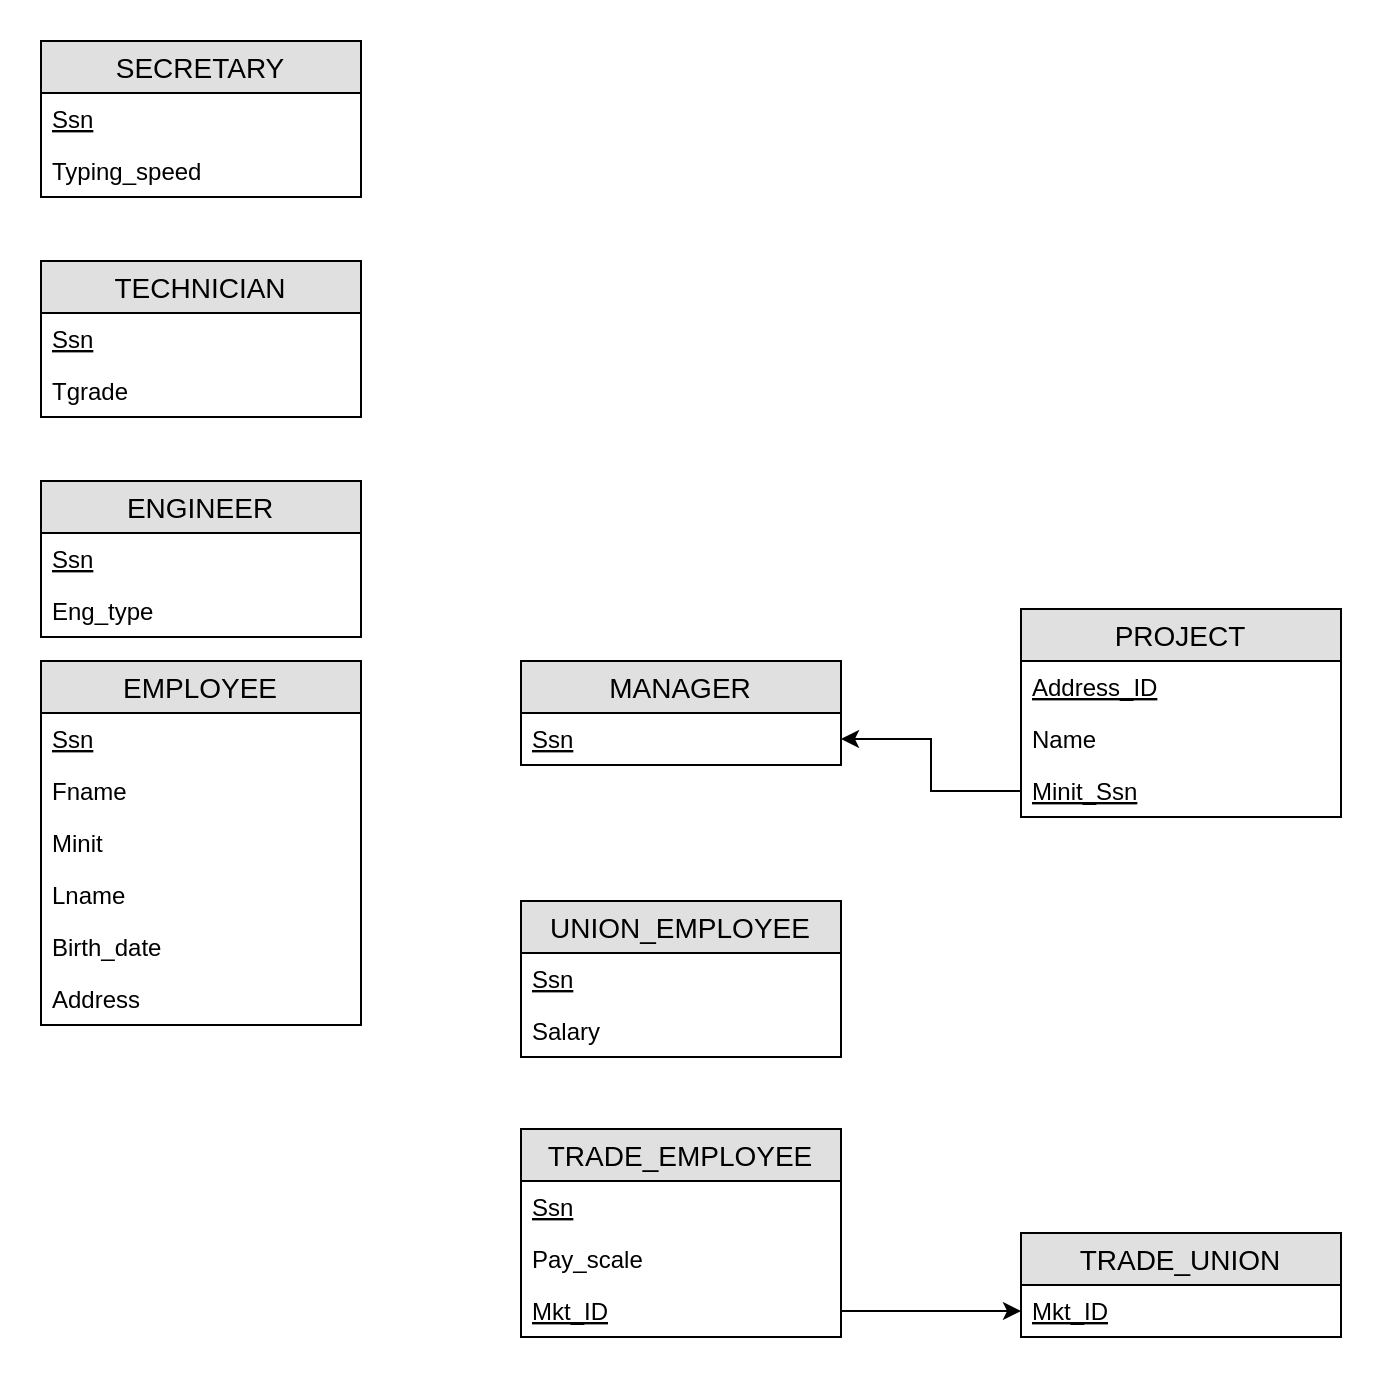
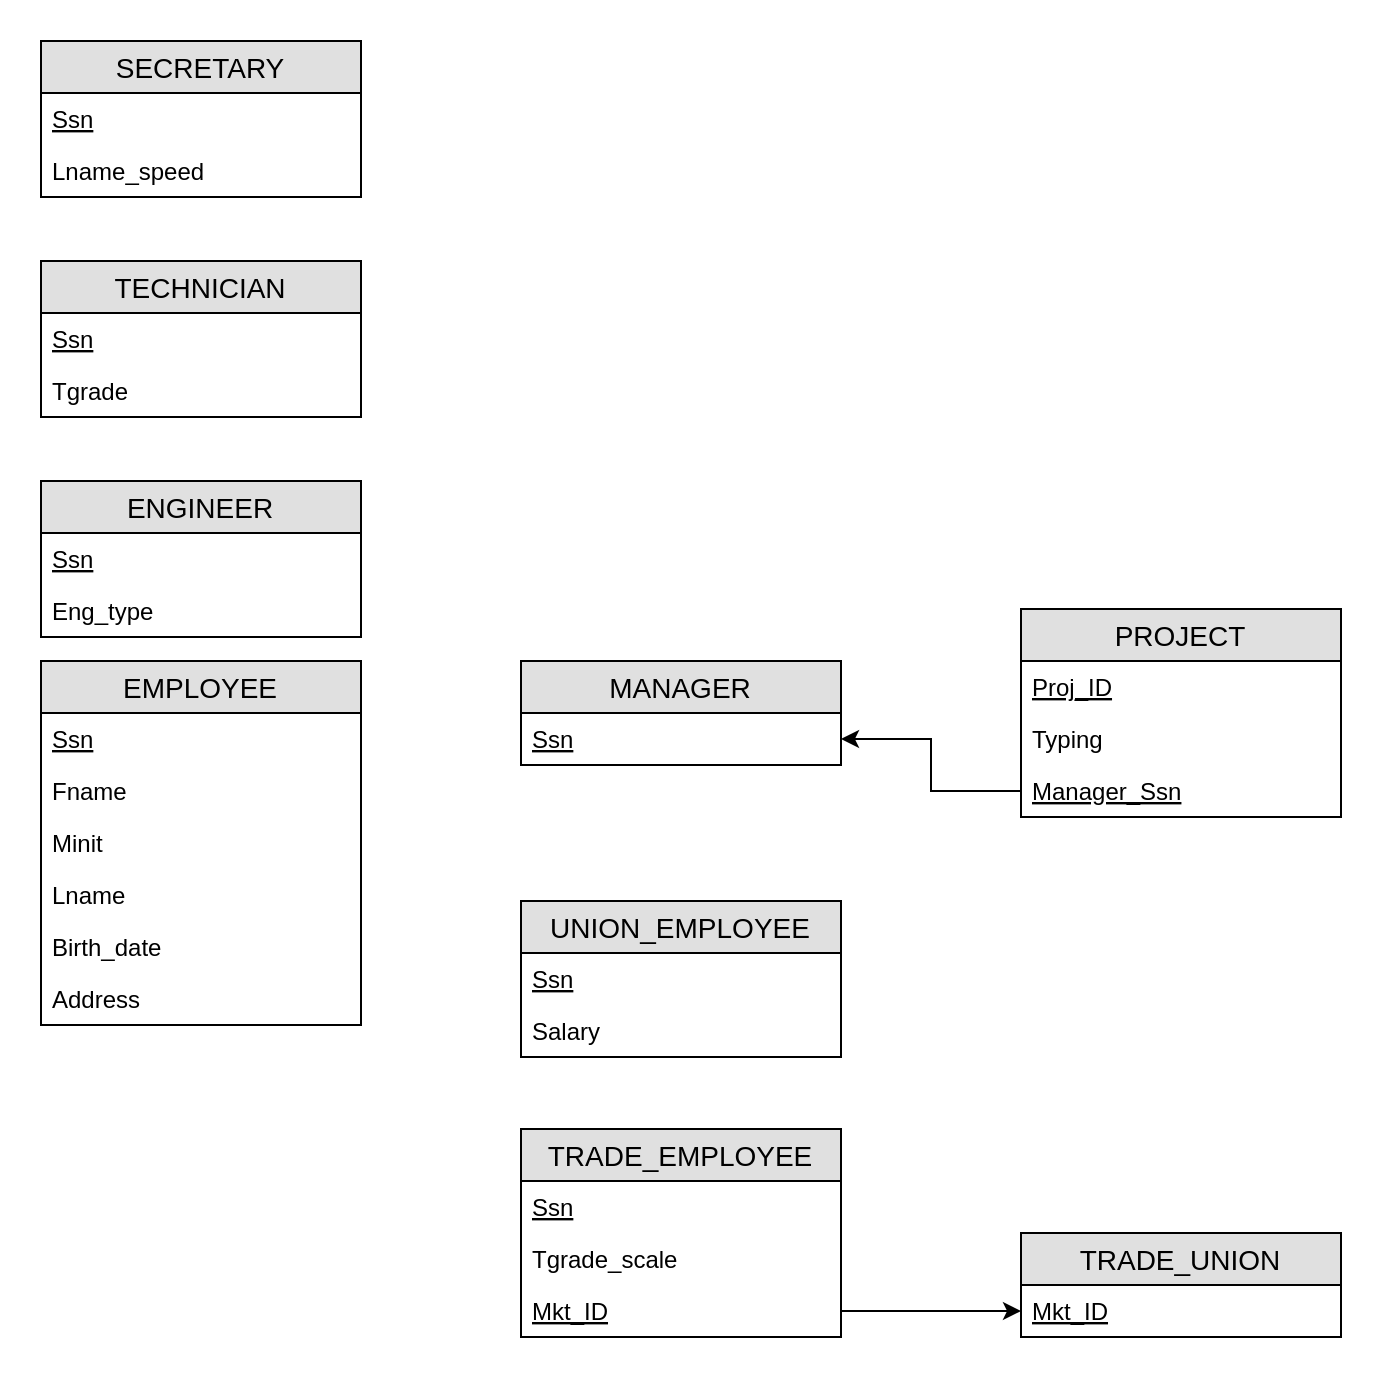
node "Typing_speed": label "Typing_speed" -> "Lname_speed"
node "Address_ID": label "Address_ID" -> "Proj_ID"
node "Name": label "Name" -> "Typing"
node "Minit_Ssn": label "Minit_Ssn" -> "Manager_Ssn"
node "Pay_scale": label "Pay_scale" -> "Tgrade_scale"
